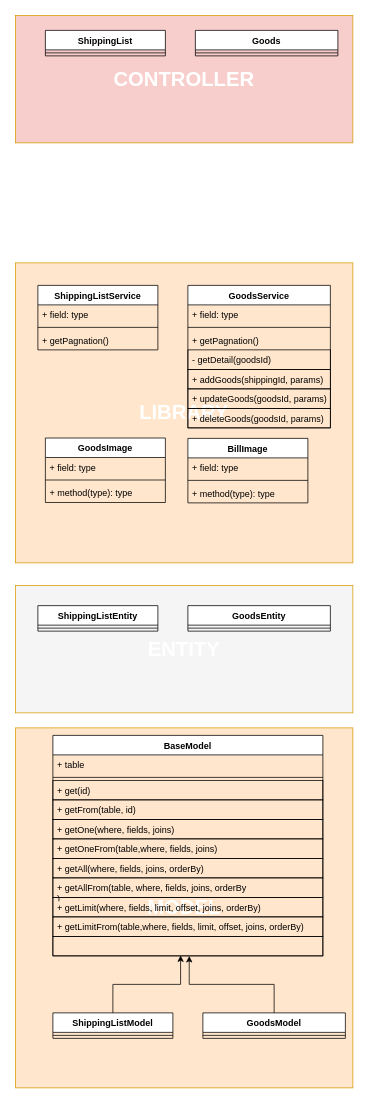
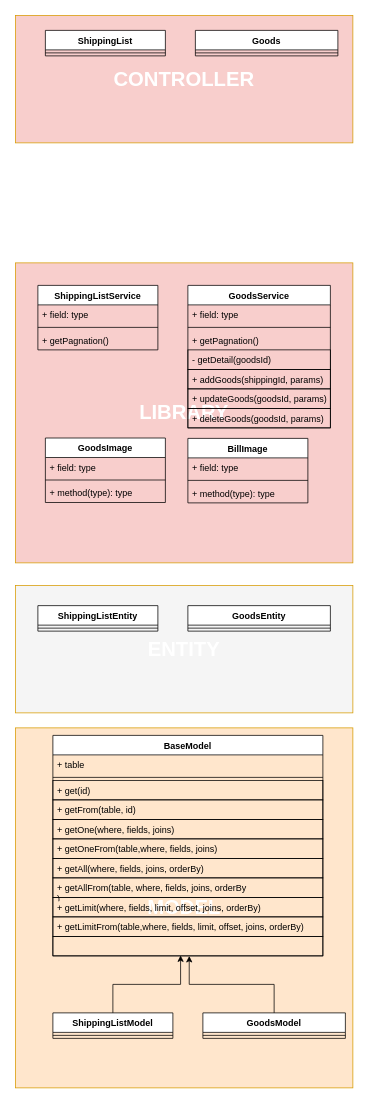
node "LIBRARY": fillcolor #ffe6cc -> #f8cecc
